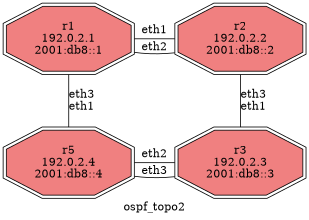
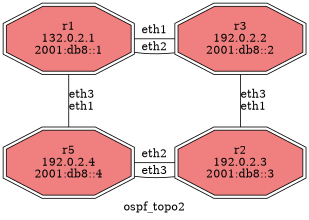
node "r1 192.0.2.1 2001:db8::1": label "r1 192.0.2.1 2001:db8::1" -> "r1 132.0.2.1 2001:db8::1"
node "r2 192.0.2.2 2001:db8::2": label "r2 192.0.2.2 2001:db8::2" -> "r3 192.0.2.2 2001:db8::2"
node "r3 192.0.2.3 2001:db8::3": label "r3 192.0.2.3 2001:db8::3" -> "r2 192.0.2.3 2001:db8::3"
